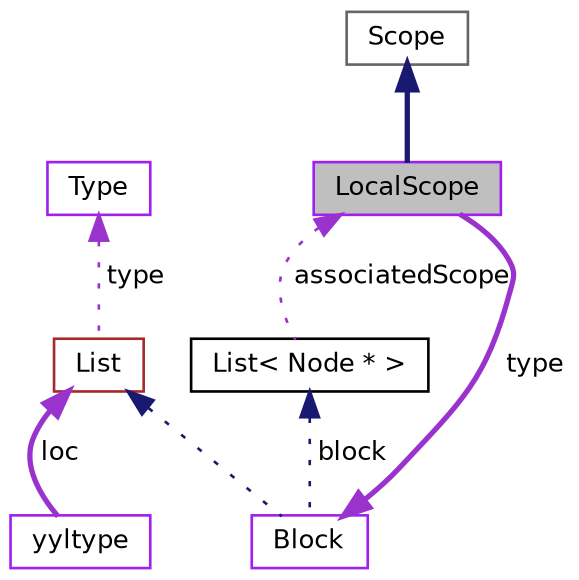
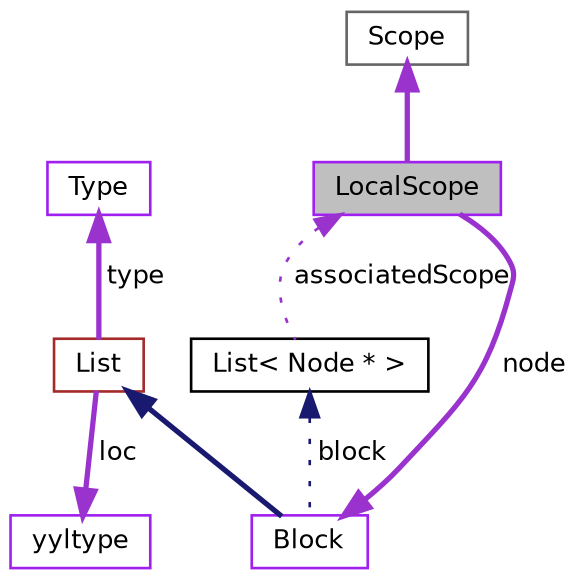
edge "LocalScope" -> "Scope": color midnightblue -> darkorchid3
edge "List" -> "Type": style dotted -> bold
edge "LocalScope" -> "Block": label " type" -> " node"
edge "Block" -> "List": style dotted -> bold
edge "yyltype" -> "List": reversed
